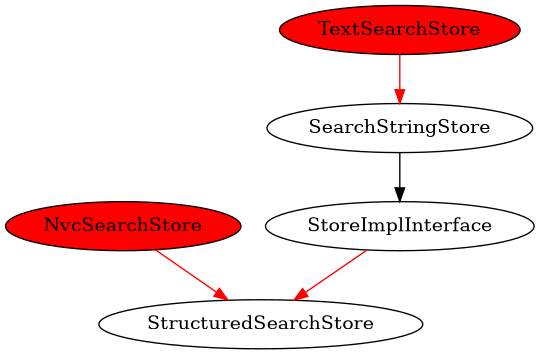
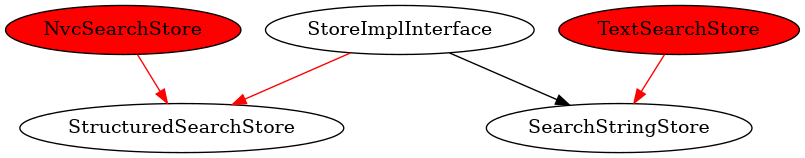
edge "SearchStringStore" -> "StoreImplInterface": reversed
